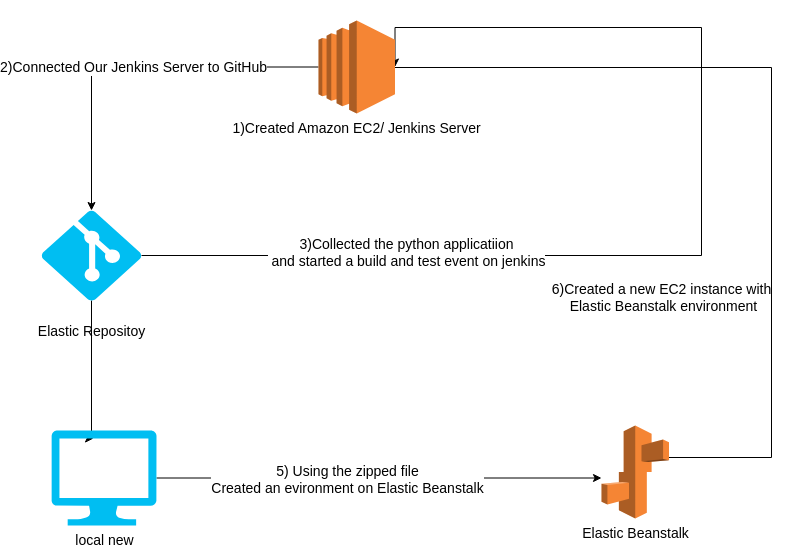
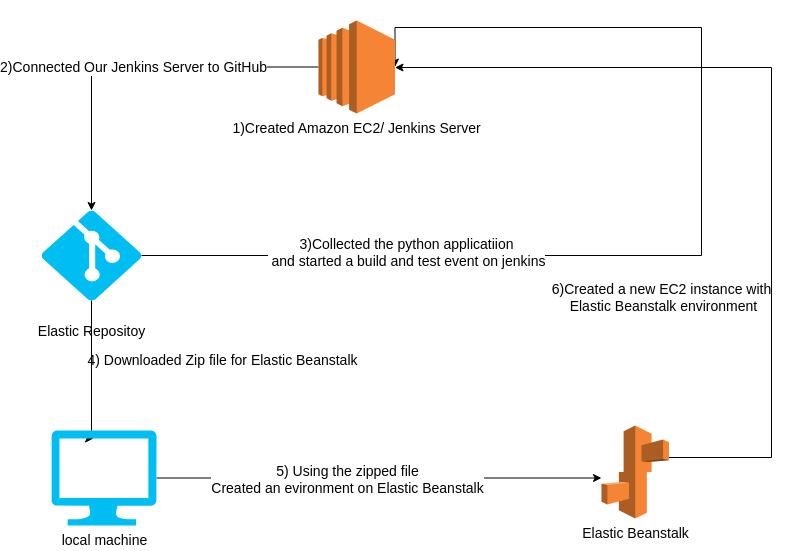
edge "1)Created Amazon EC2/ Jenkins Server" -- "Elastic Beanstalk": arrowhead none -> classic
node "4) Downloaded Zip file for Elastic Beanstalk": added
node "local new": label "local new" -> "local machine"
